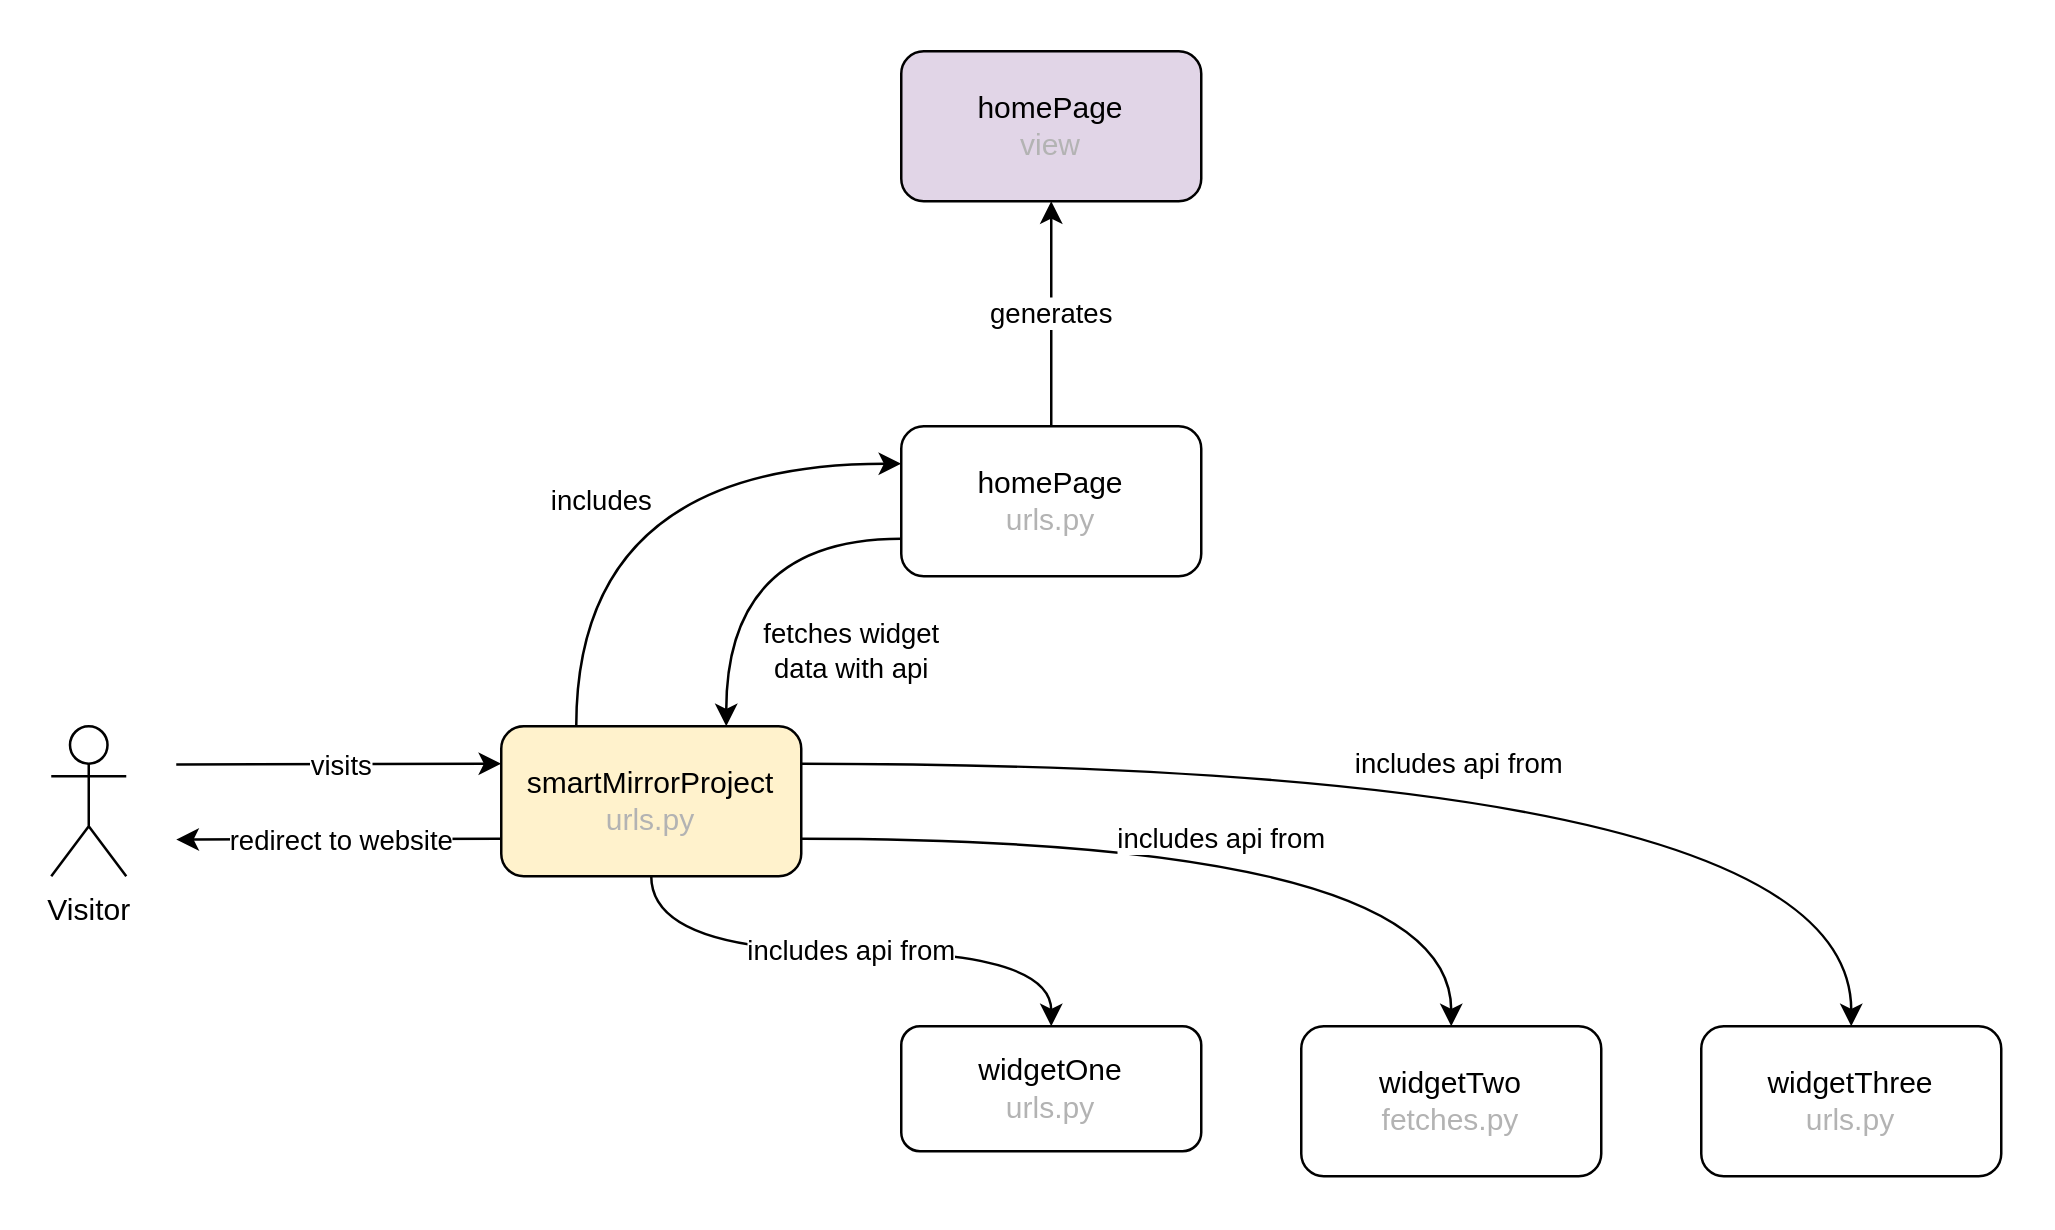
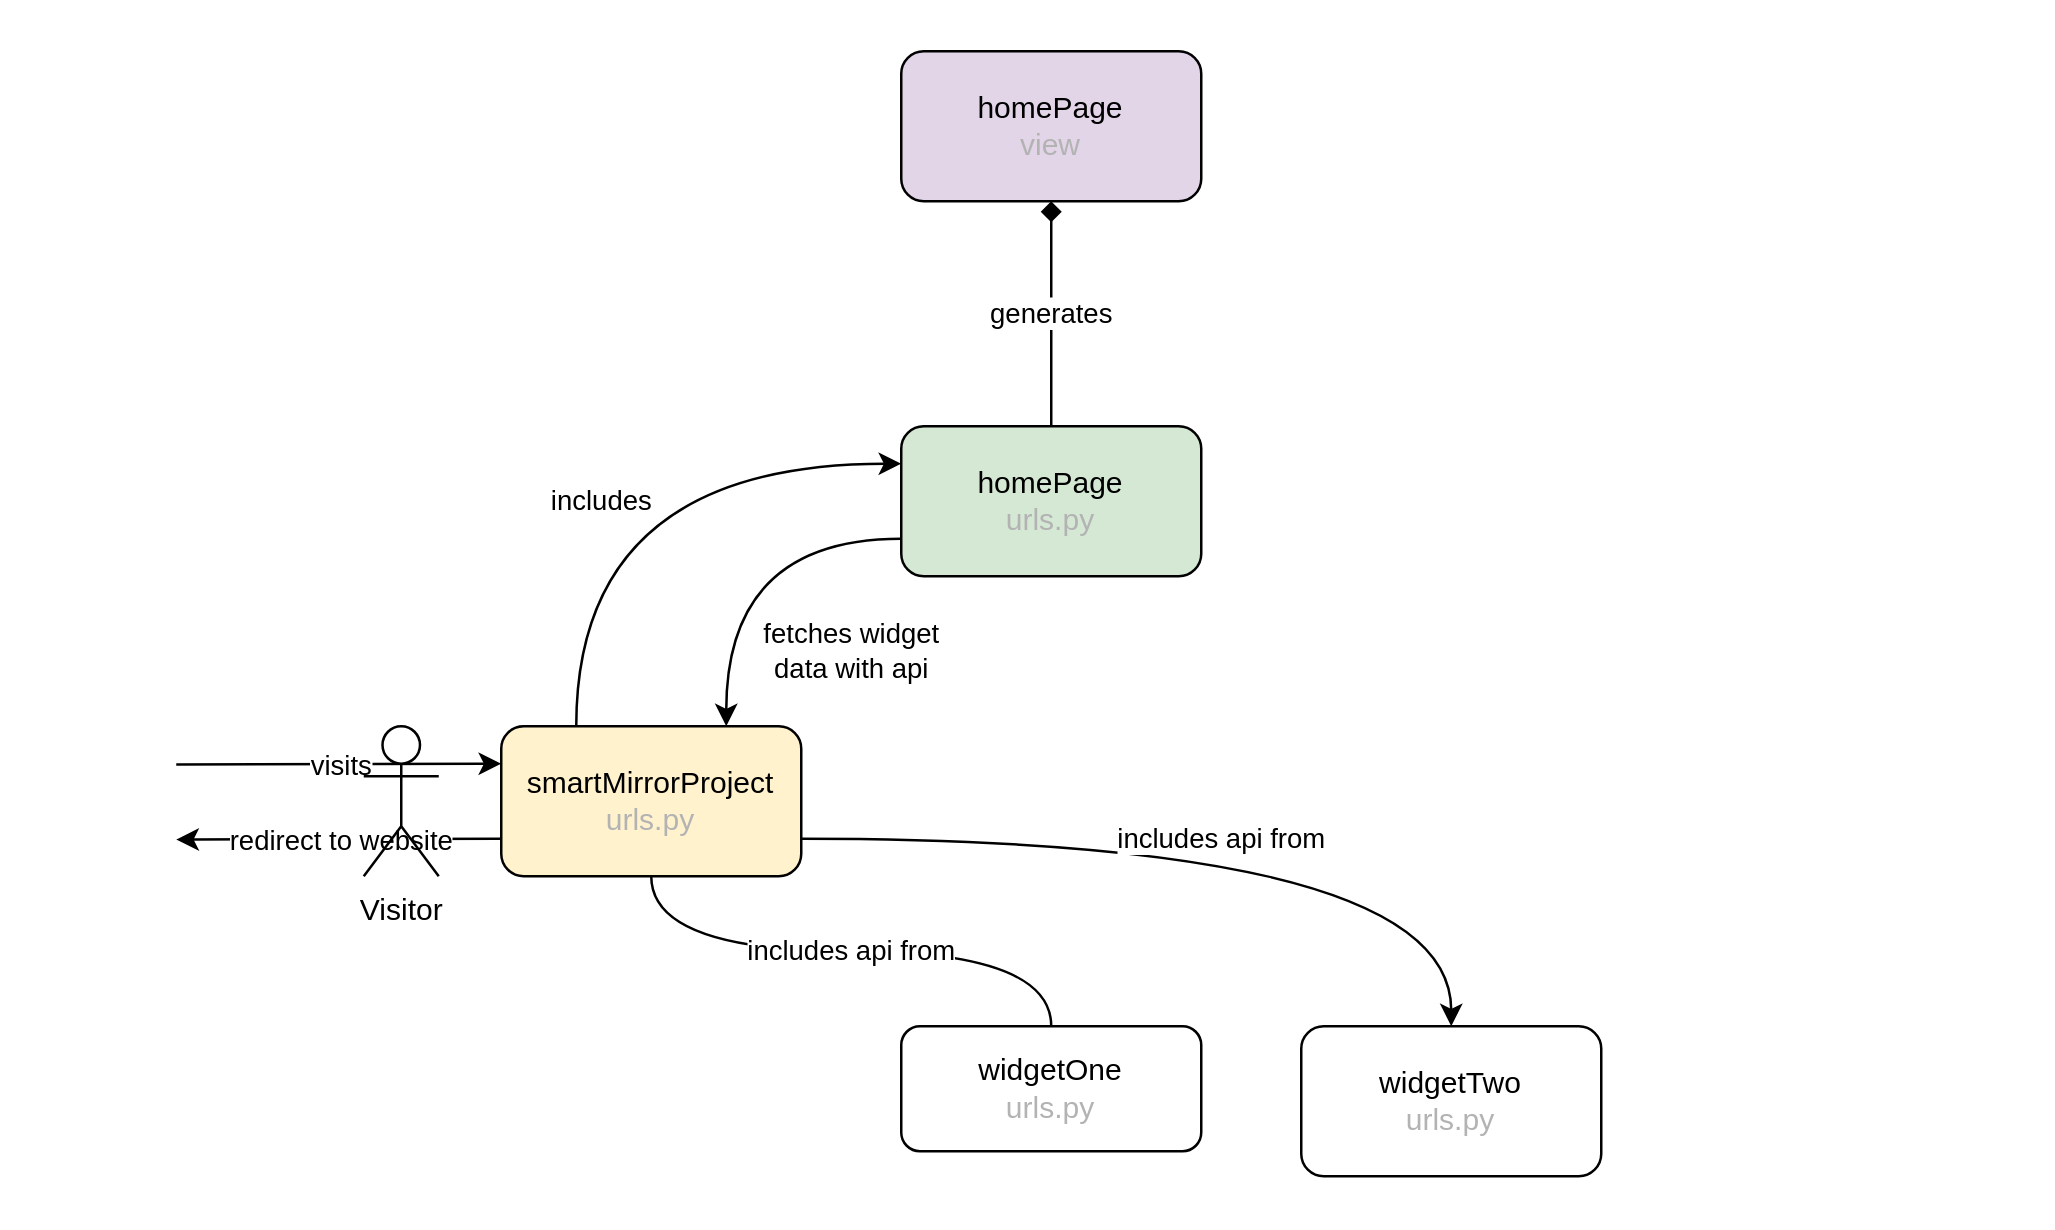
edge "homePage urls.py" -> "homePage view": arrowhead classic -> diamond
node "homePage urls.py": fillcolor #ffffff -> #d5e8d4
edge "smartMirrorProject urls.py" -> "widgetThree urls.py": removed, label "includes api from"
node "Visitor": moved (89, 801) -> (401, 801)
edge "smartMirrorProject urls.py" -> "widgetOne urls.py": arrowhead classic -> none
node "widgetTwo fetches.py": label "widgetTwo fetches.py" -> "widgetTwo urls.py"
node "widgetThree urls.py": removed
